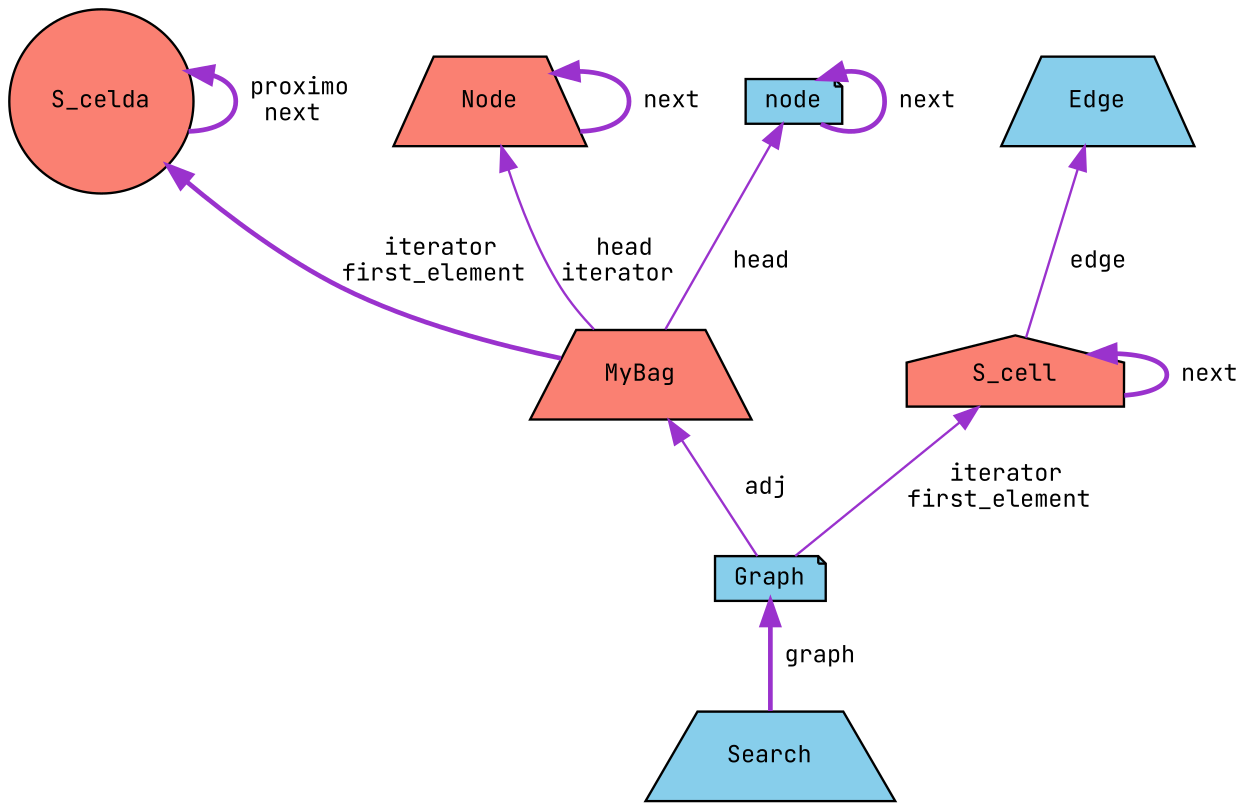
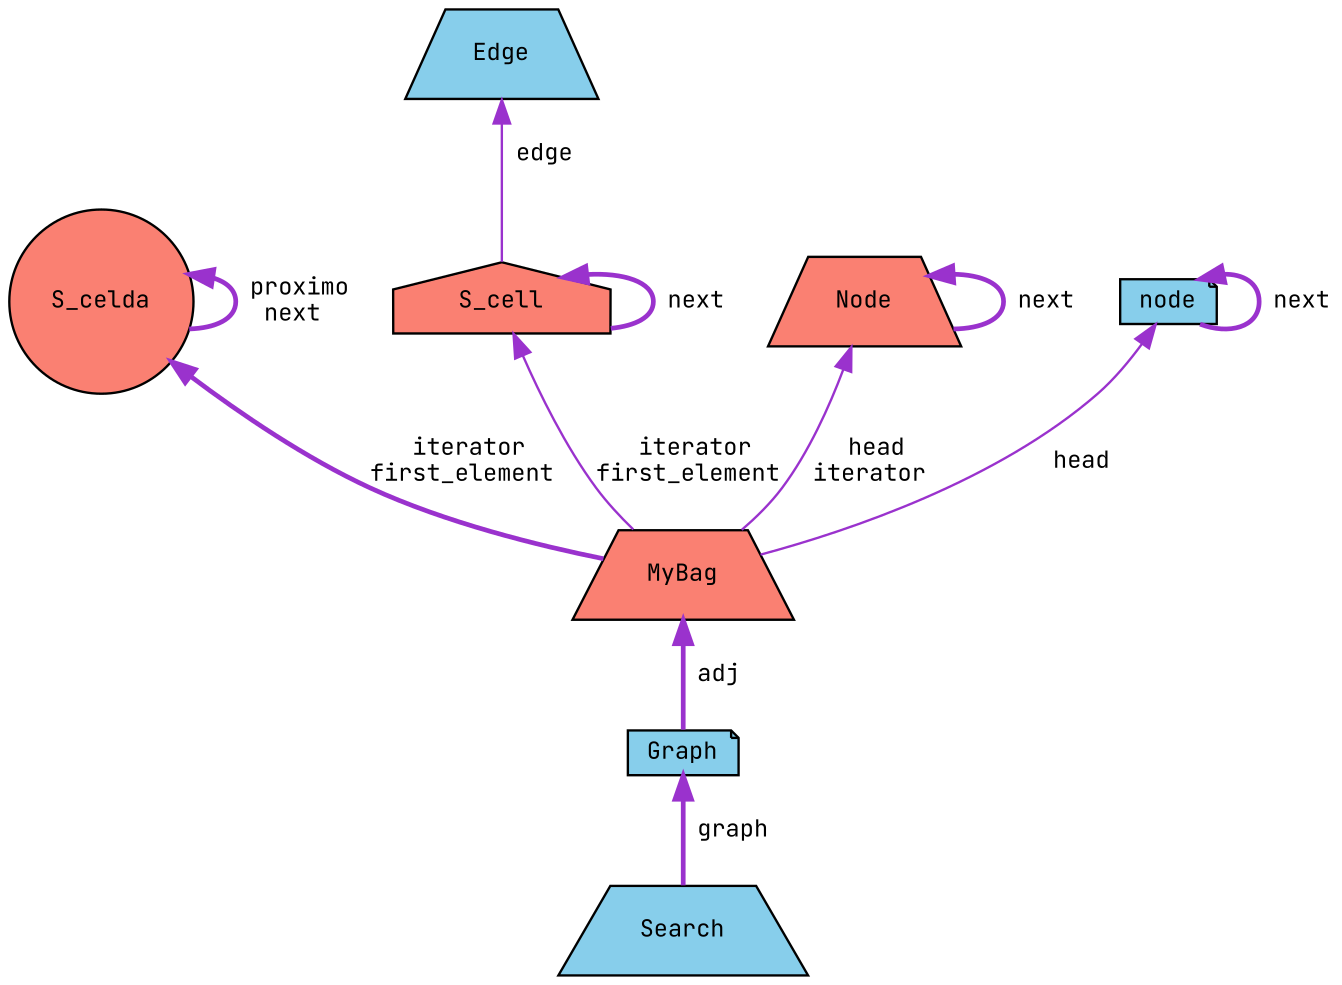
edge "Graph" -> "S_cell": now "MyBag" -> "S_cell"
edge "Graph" -> "MyBag": style solid -> bold
